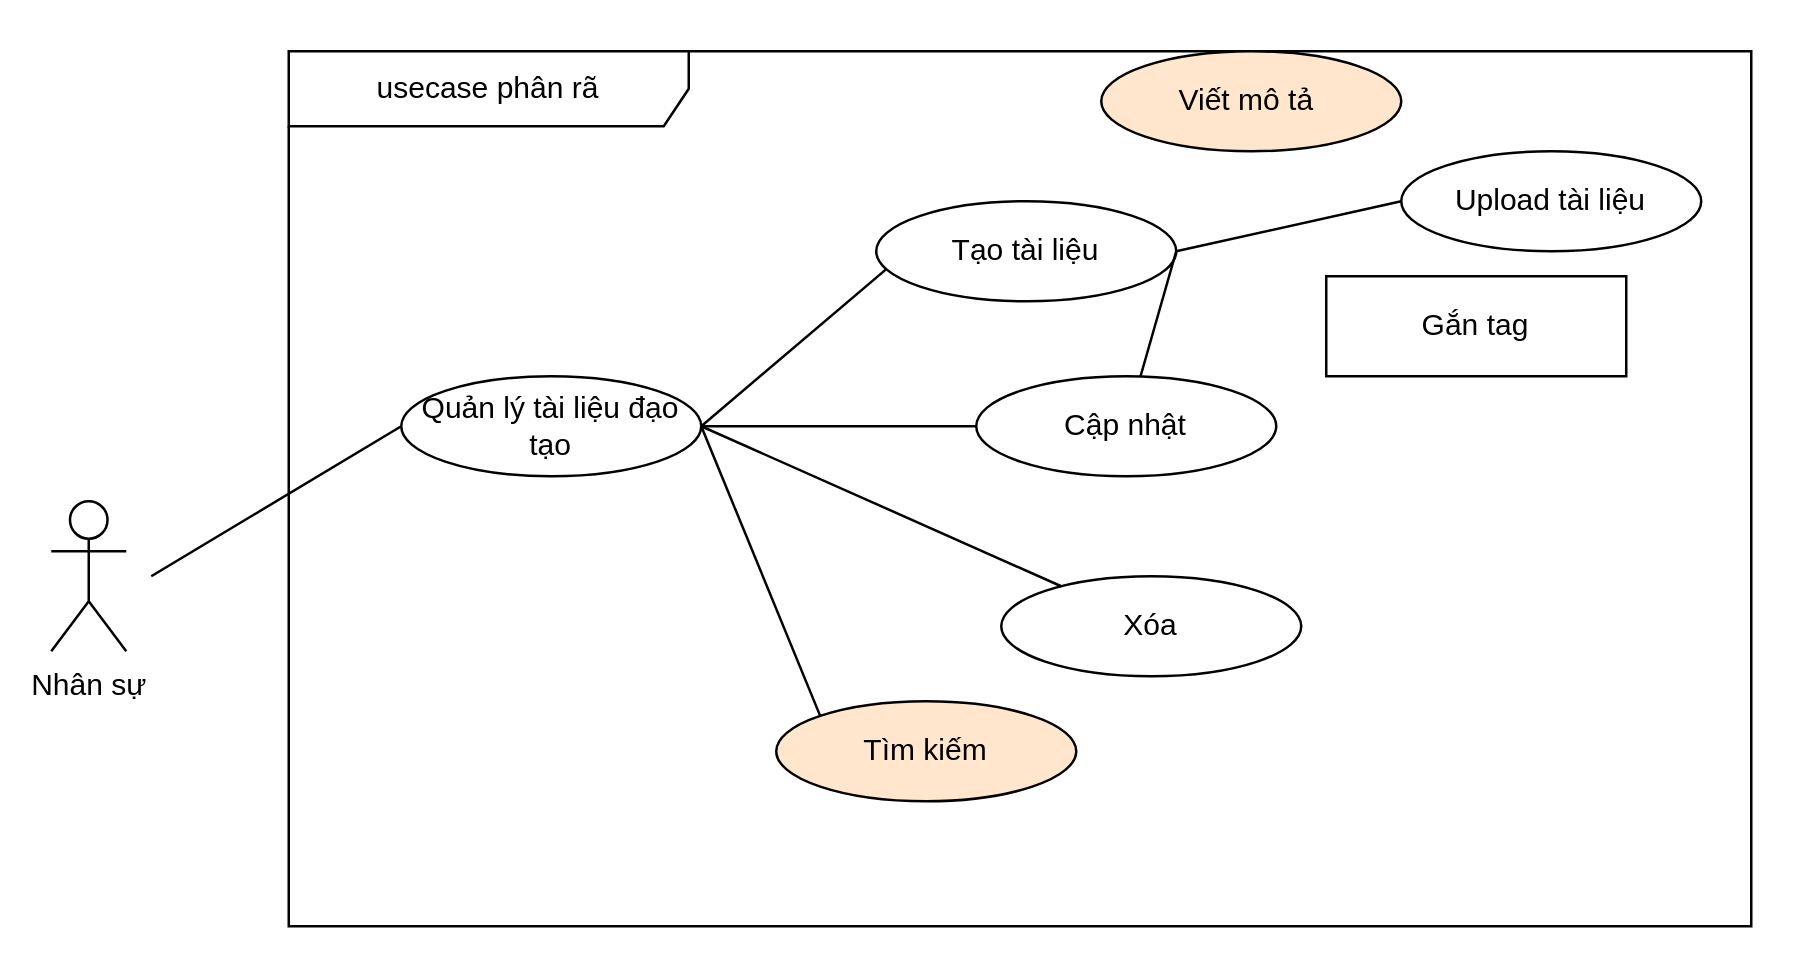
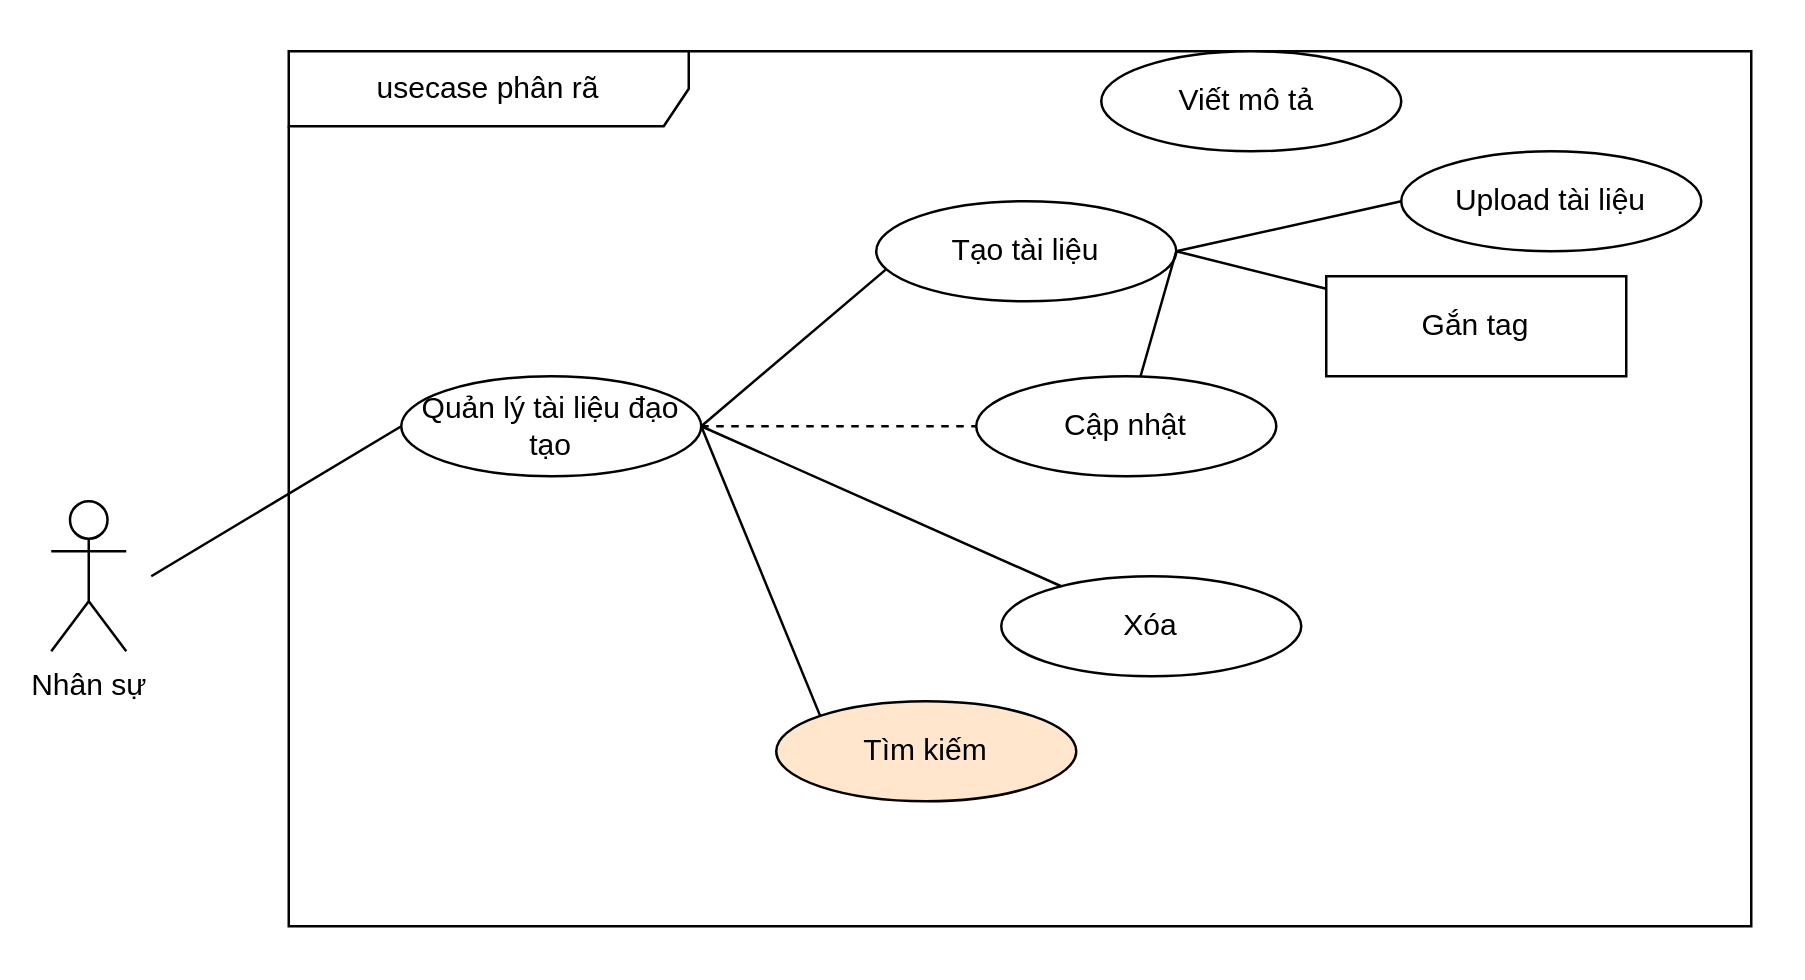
node "Viết mô tả": fillcolor #ffe6cc -> #ffffff
edge "Tạo tài liệu" -- "Gắn tag": added
edge "Quản lý tài liệu đạo tạo" -- "Cập nhật": style solid -> dashed
